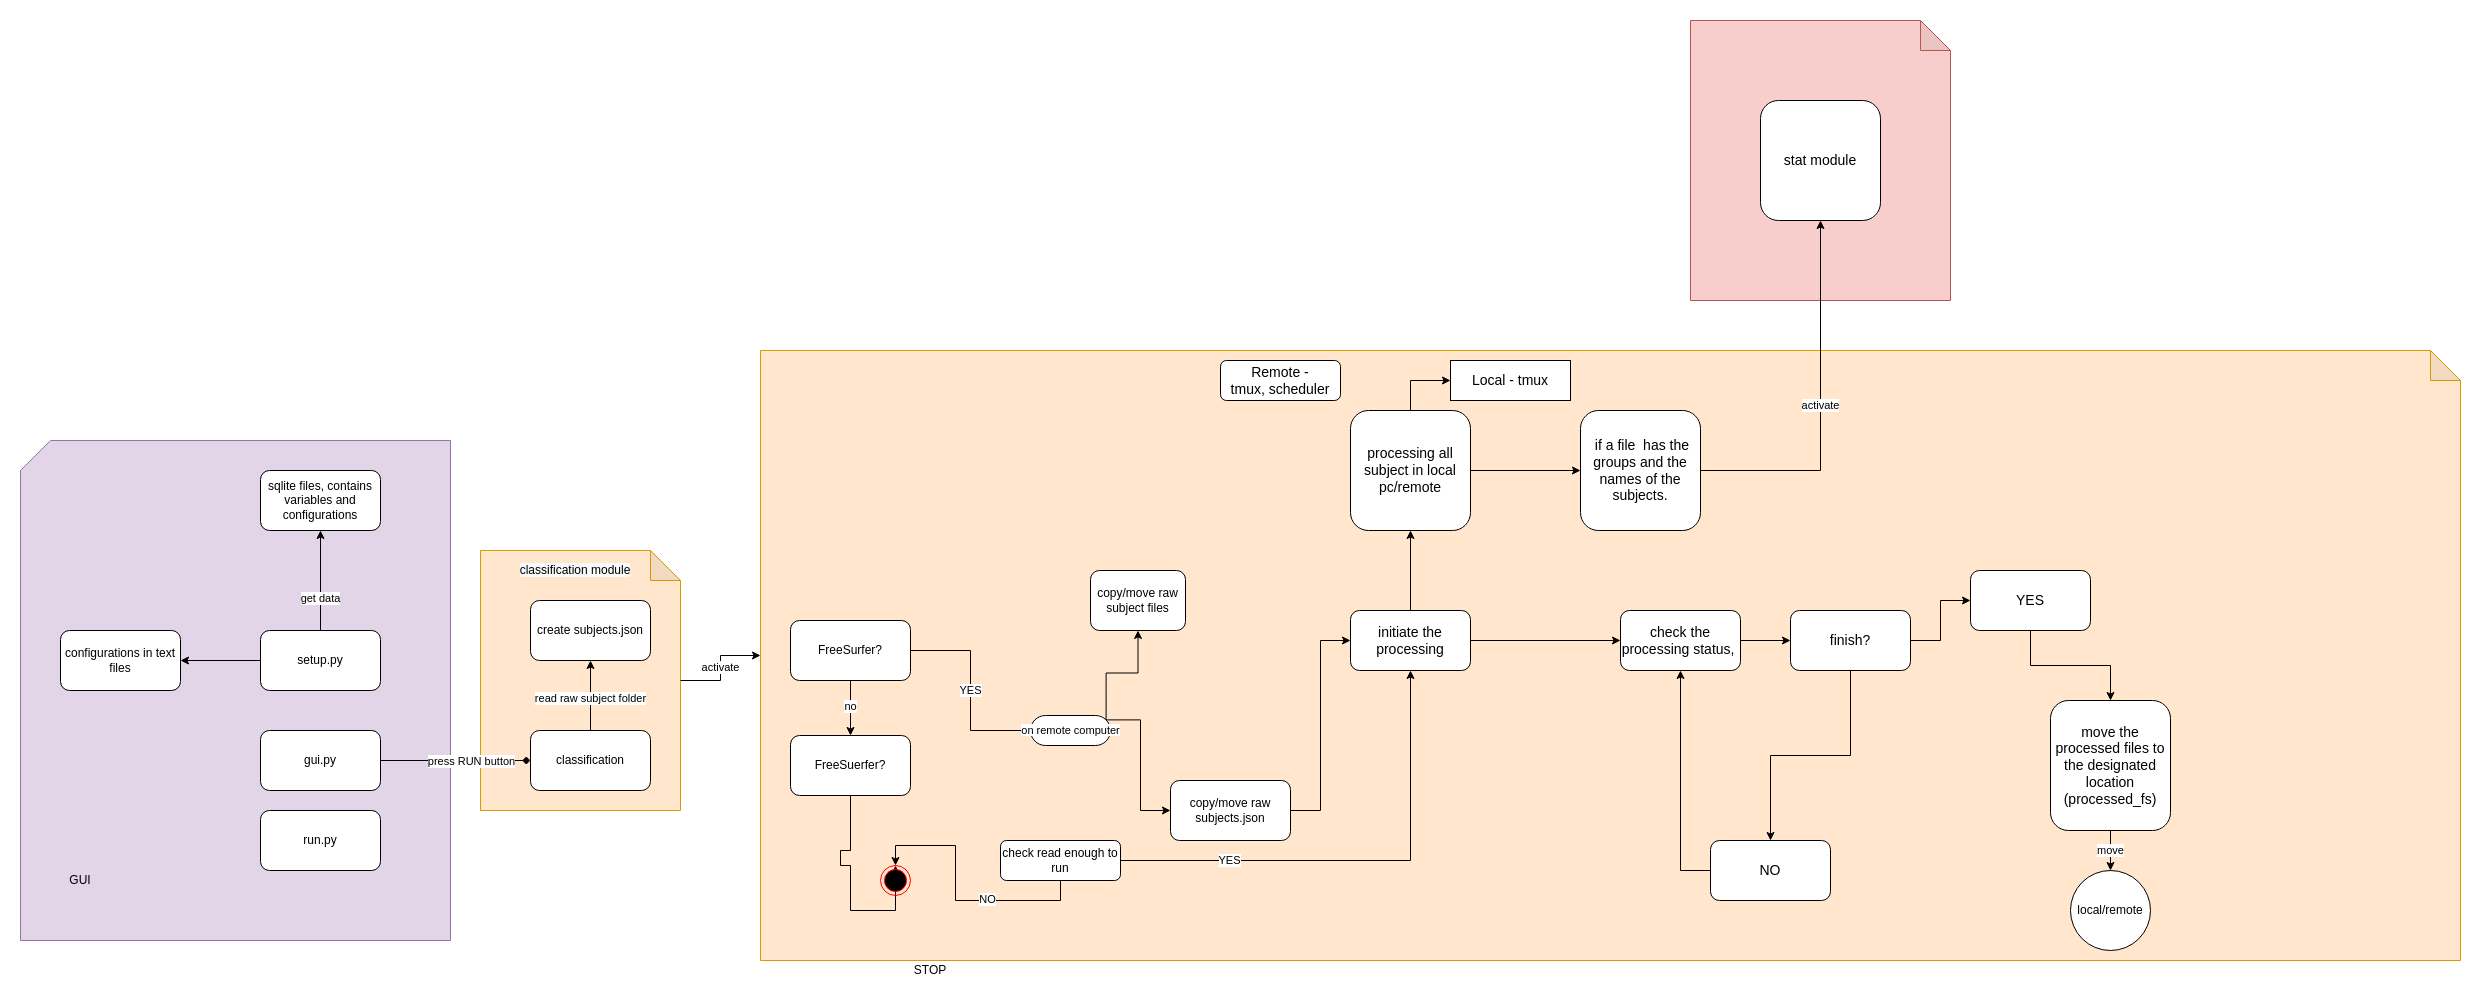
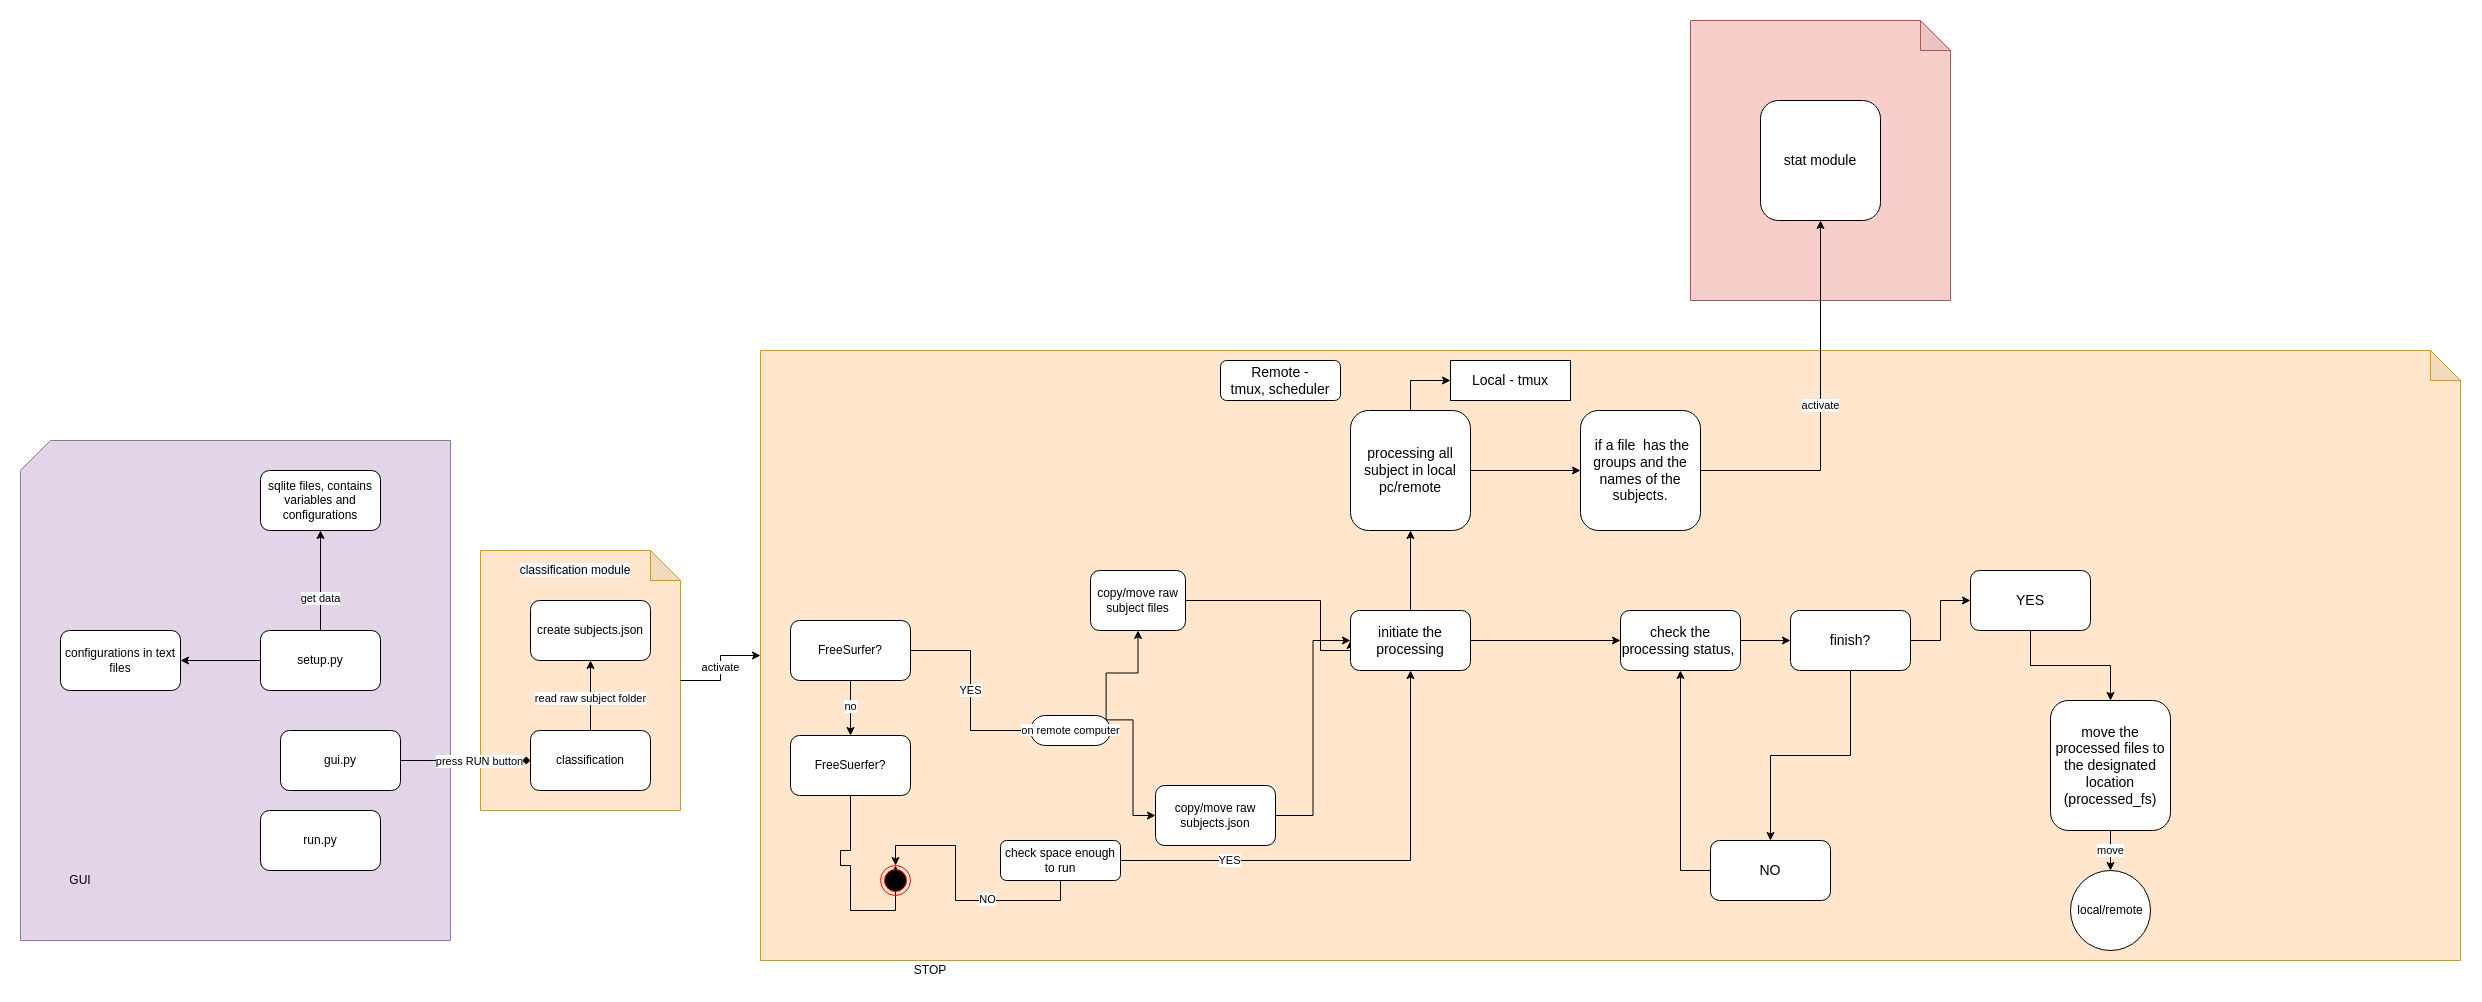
edge "copy/move raw subject files" -> "initiate the processing": added
node "gui.py": moved (321, 761) -> (341, 761)
node "copy/move raw subjects.json": moved (1231, 811) -> (1216, 816)
node "check read enough to run": label "check read enough to run" -> "check space enough to run"
